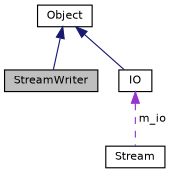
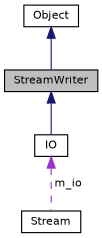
edge "IO" -> "Object": now "IO" -> "StreamWriter"
